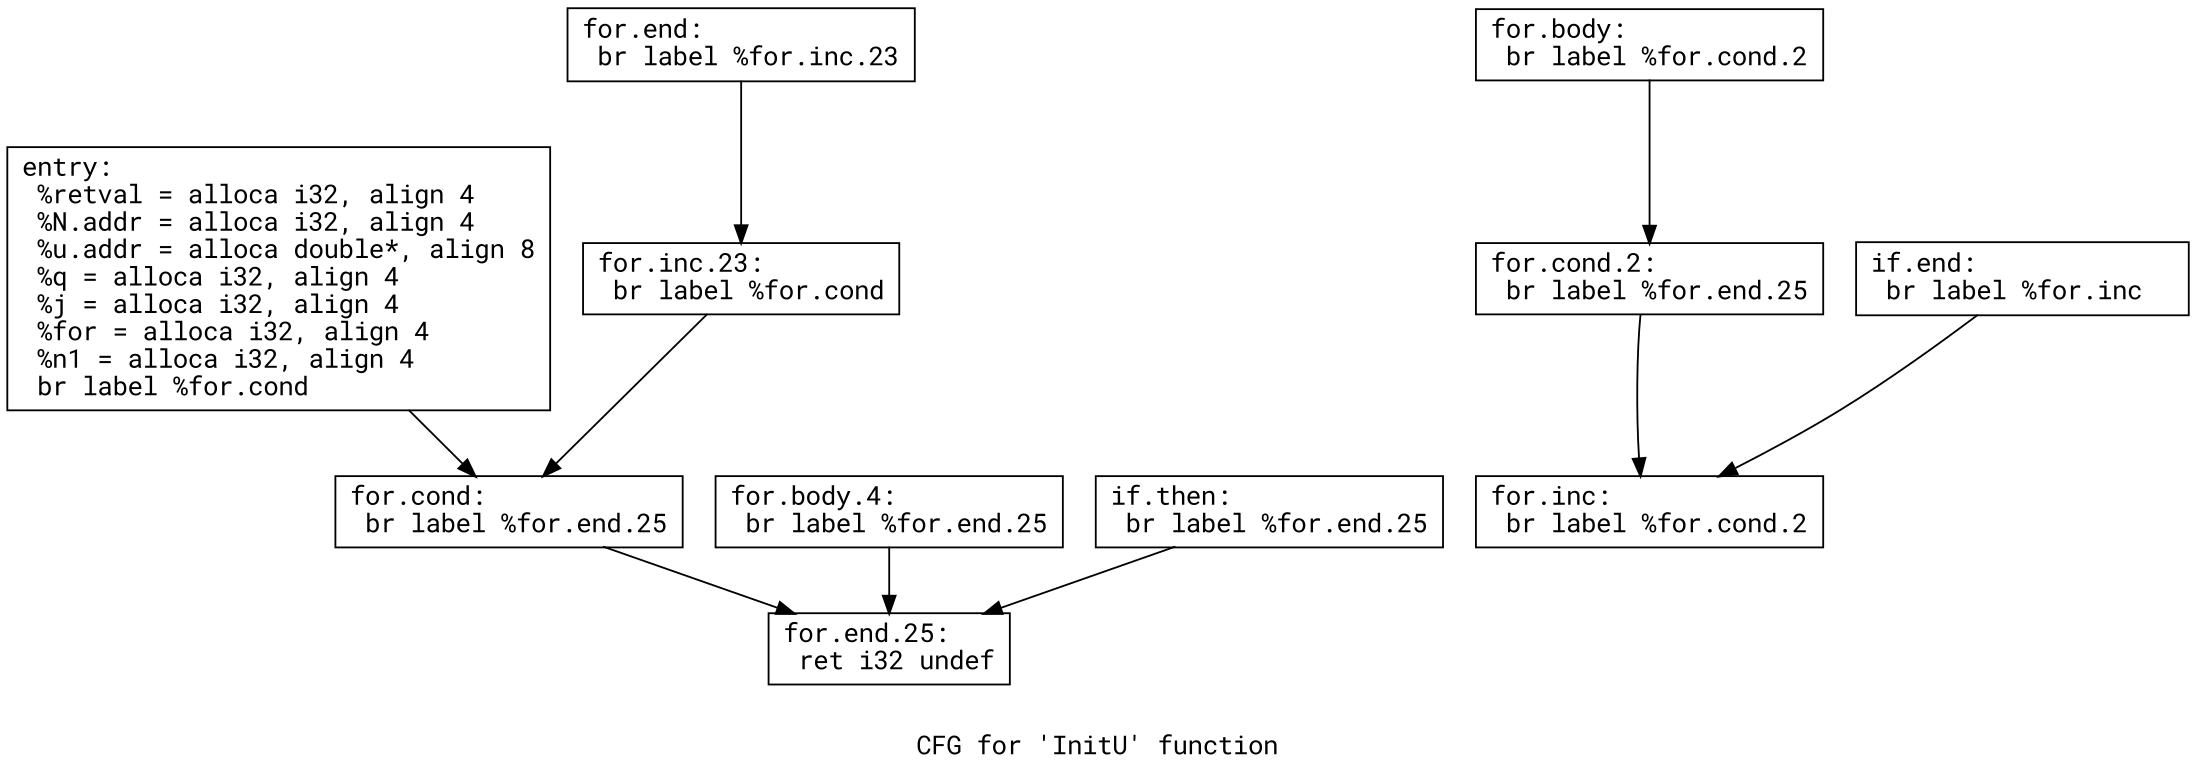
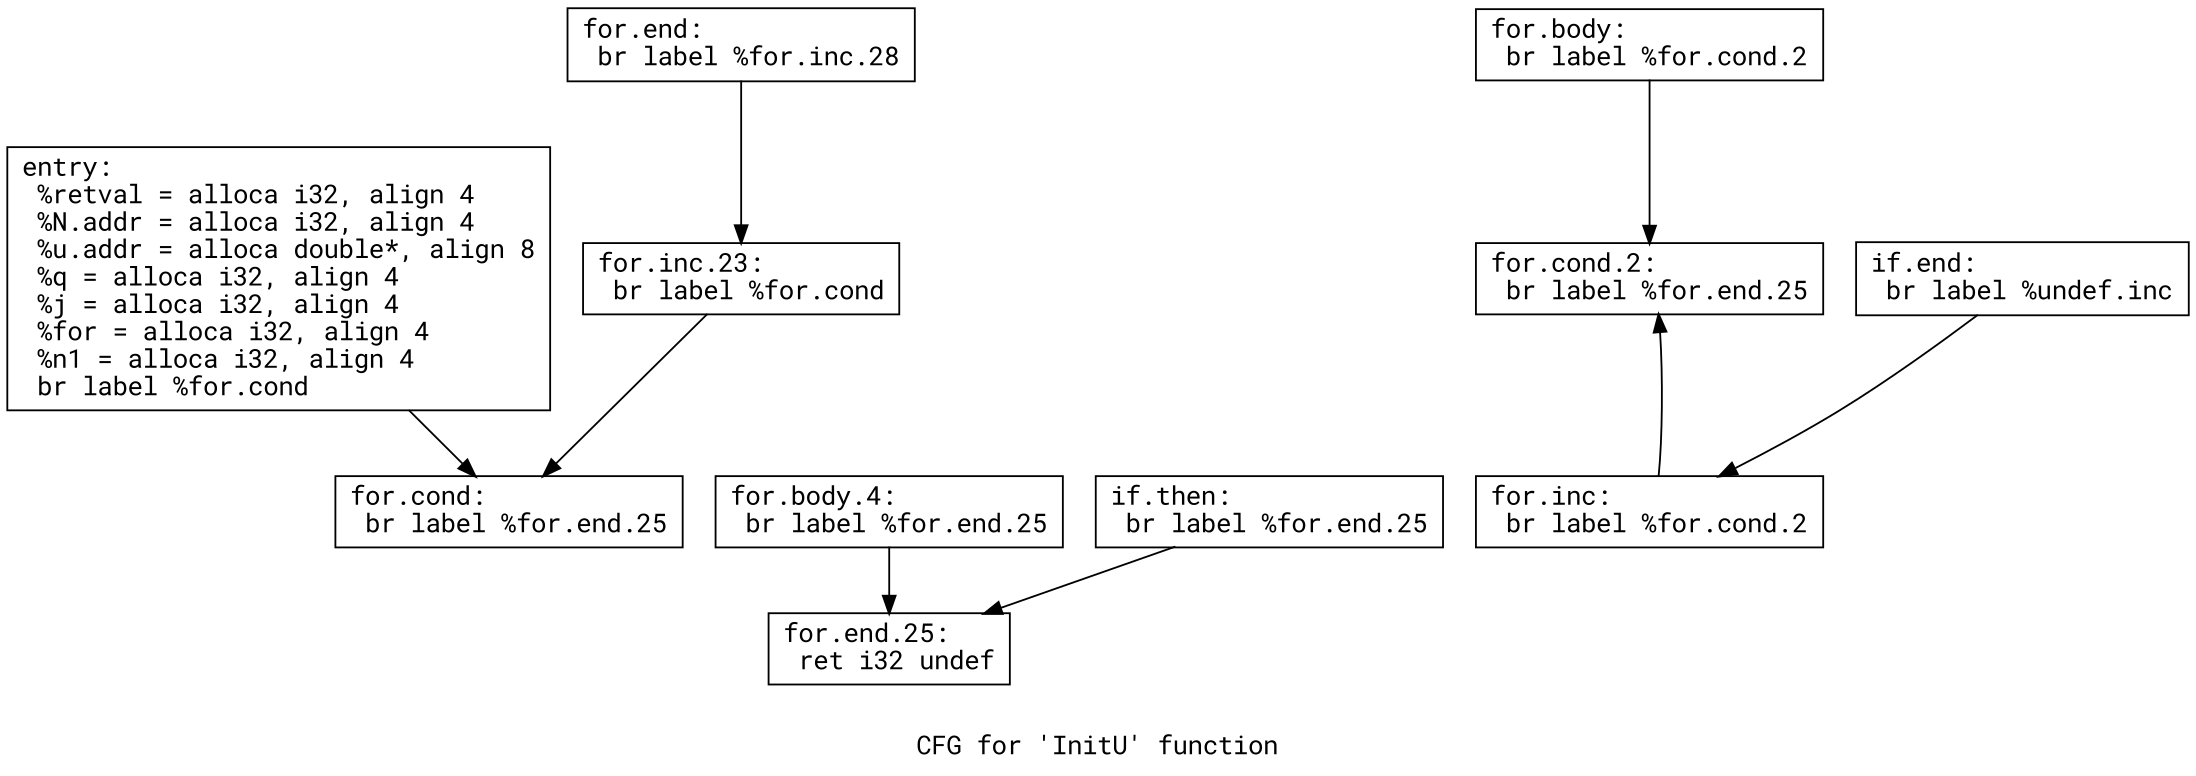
node "for.end:": text "br label %for.inc.23" -> "br label %for.inc.28"
node "if.end:": text "br label %for.inc" -> "br label %undef.inc"
edge "for.cond.2:" -> "for.inc:": reversed
edge "for.cond:" -> "for.end.25:": removed
